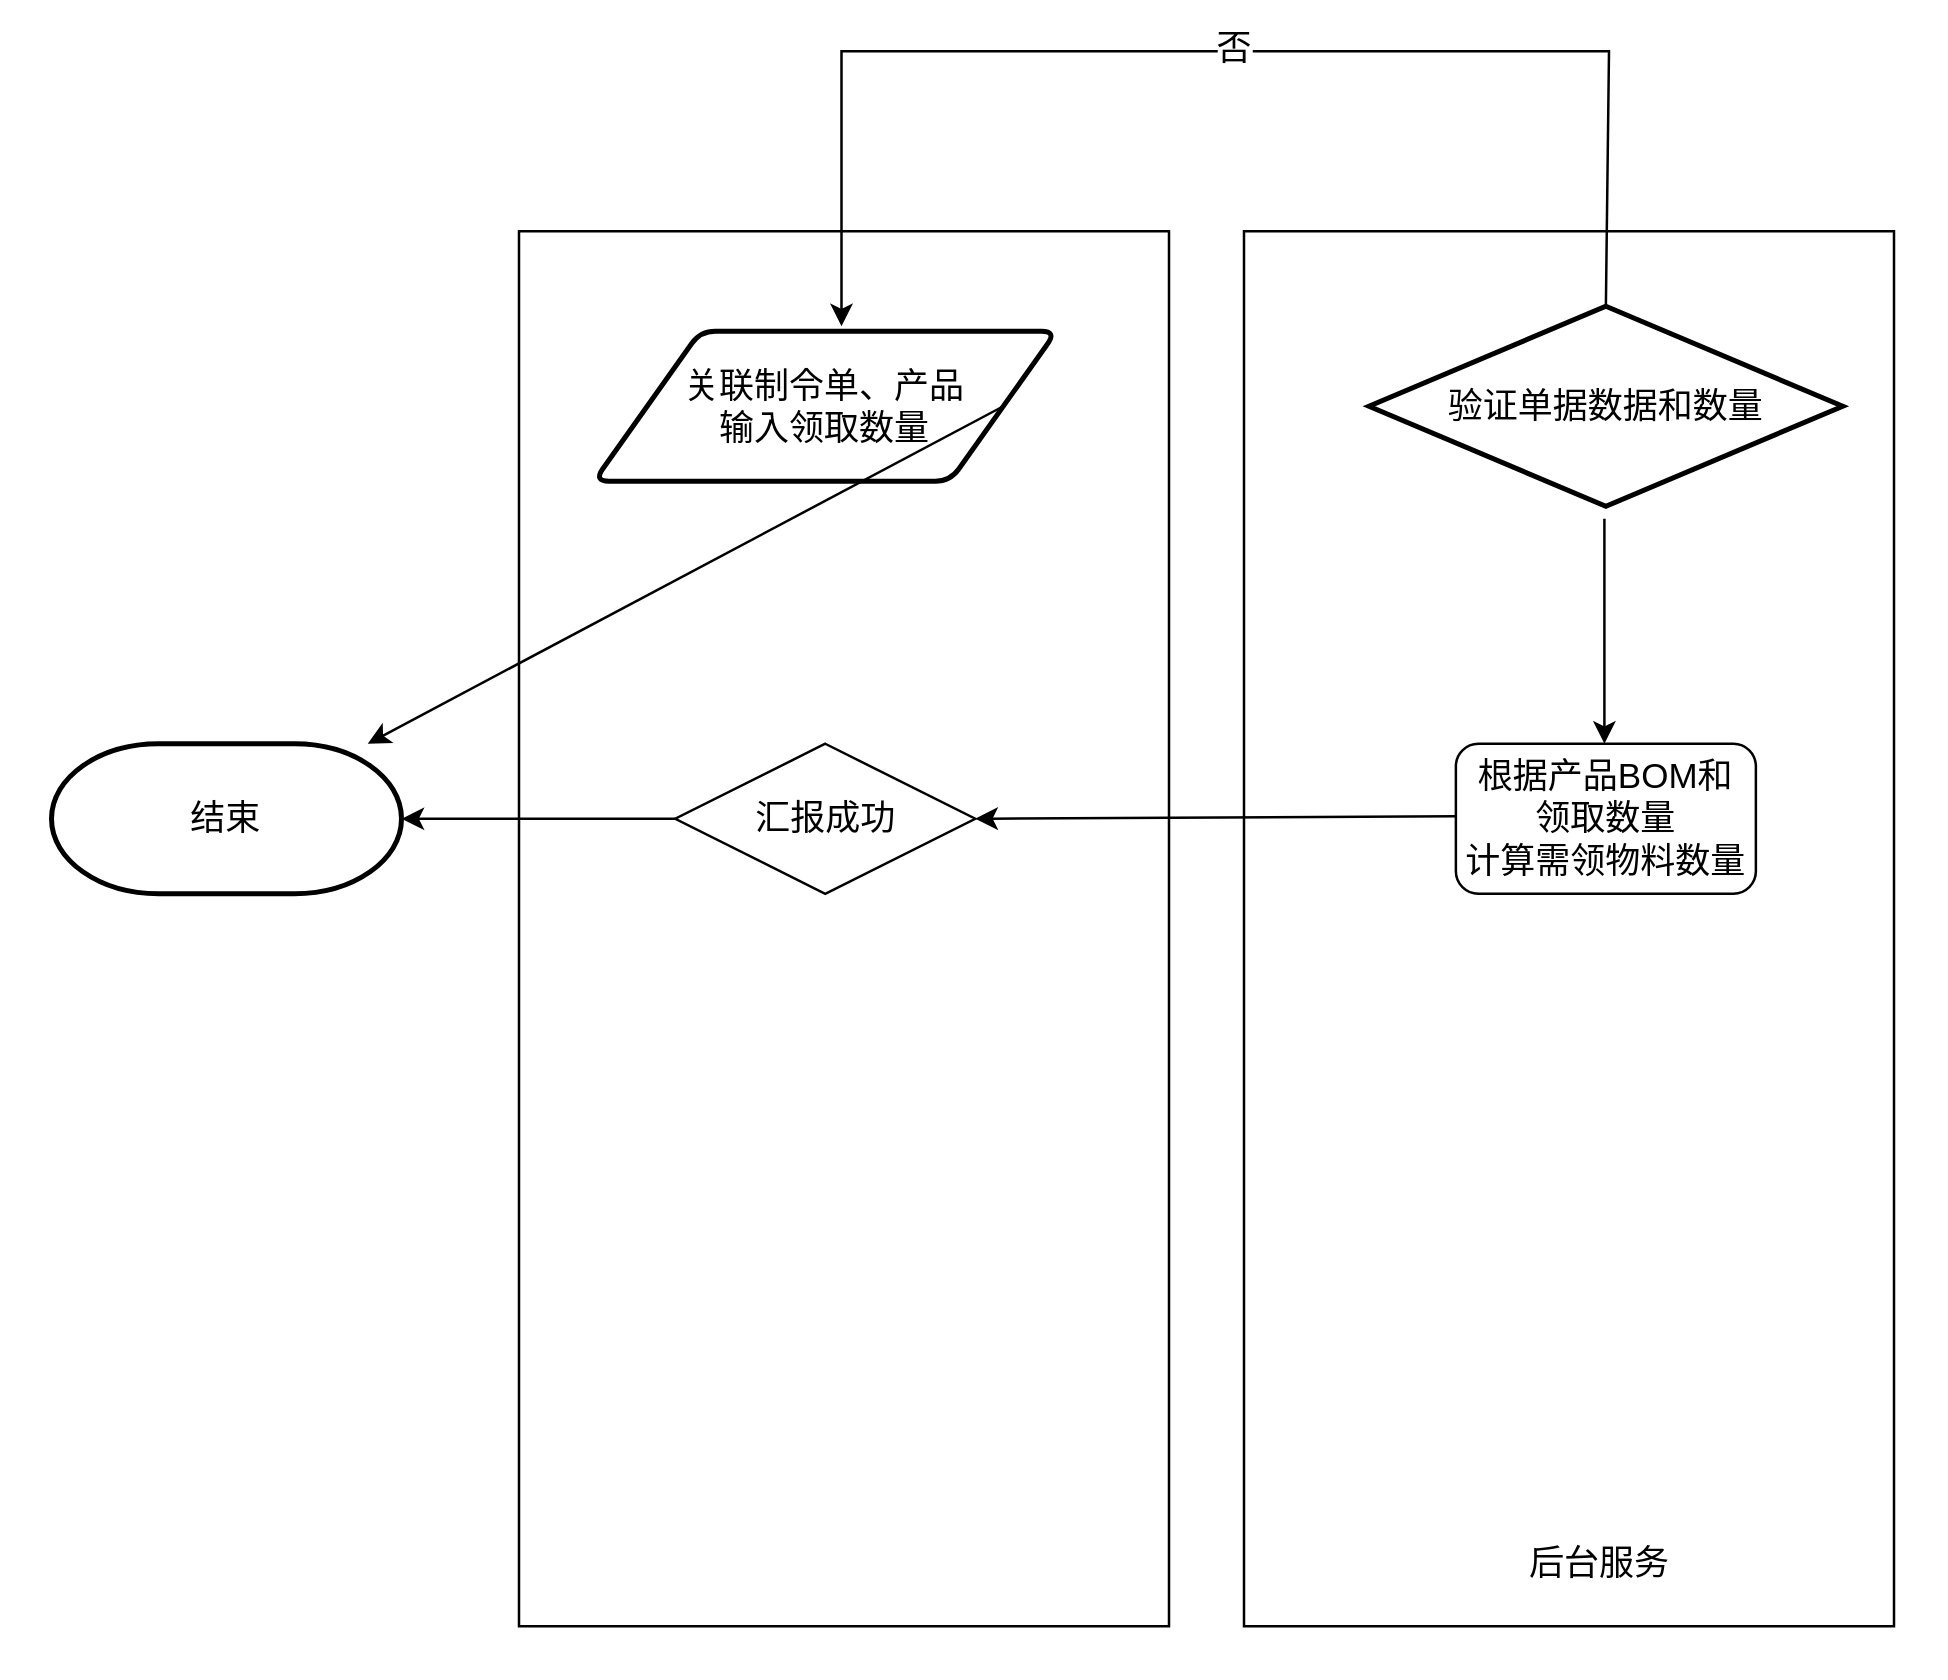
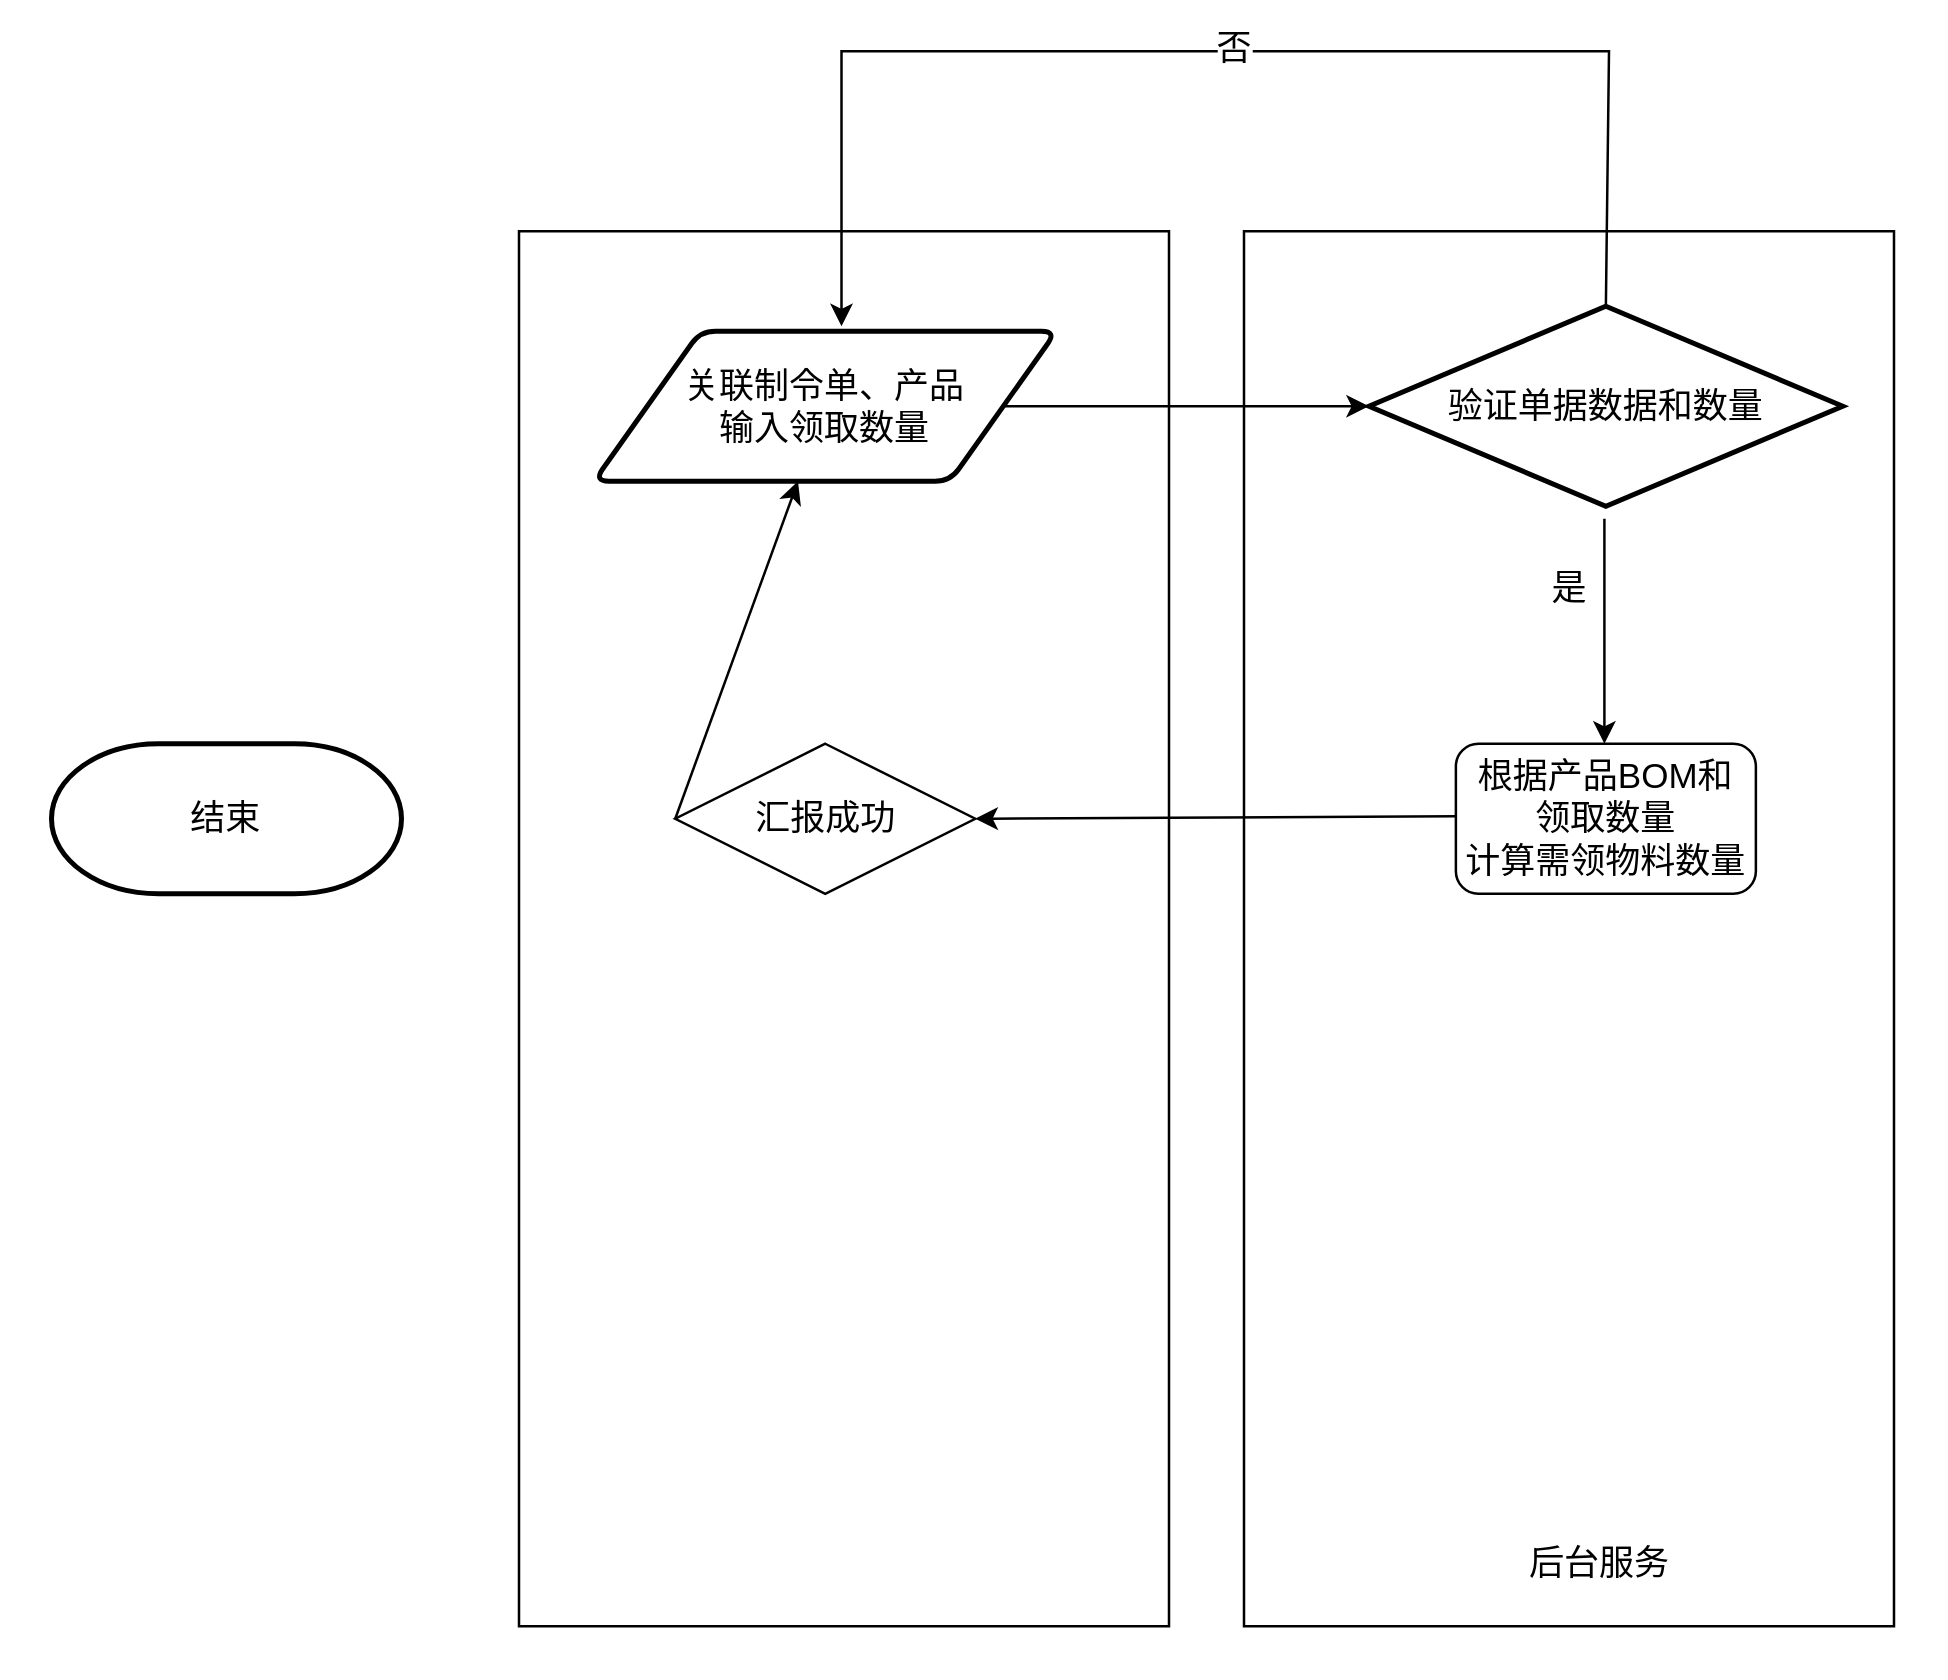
node "是": added
edge "关联制令单、产品 输入领取数量" -> "结束": now "关联制令单、产品 输入领取数量" -> "验证单据数据和数量"
edge "汇报成功" -> "结束": now "汇报成功" -> "关联制令单、产品 输入领取数量"
